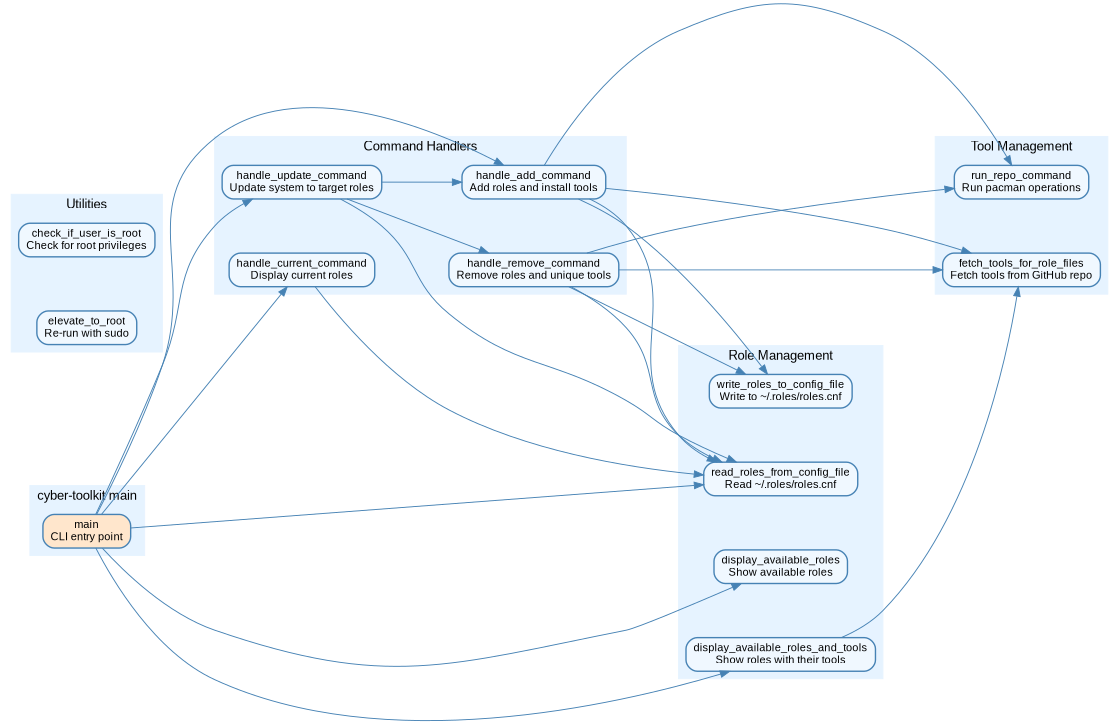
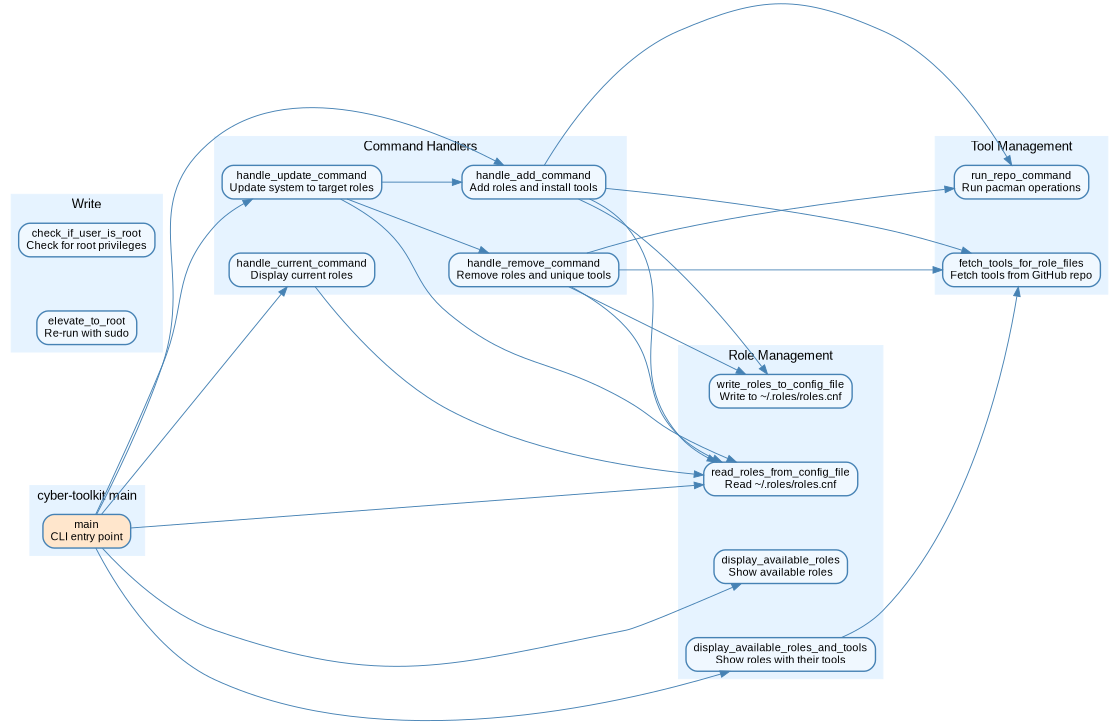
cluster "Utilities": label "Utilities" -> "Write"
